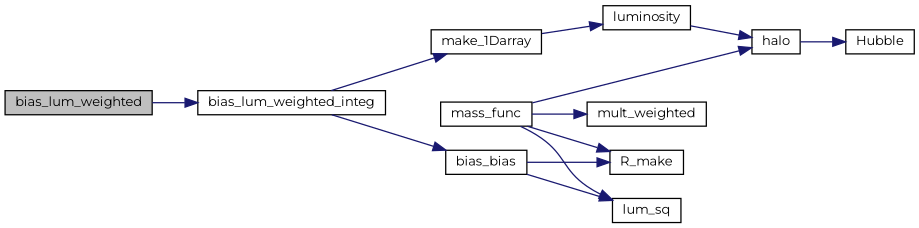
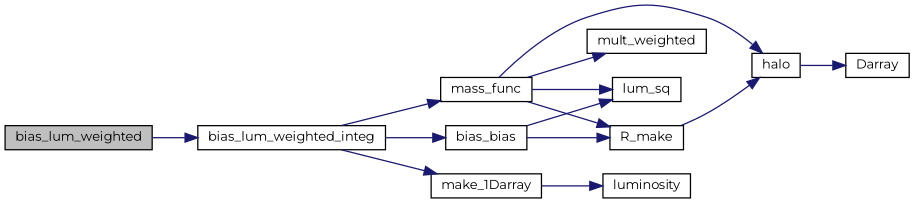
edge "luminosity" -> "halo": now "R_make" -> "halo"
node "Hubble": label "Hubble" -> "Darray"
edge "bias_lum_weighted_integ" -> "mass_func": added
